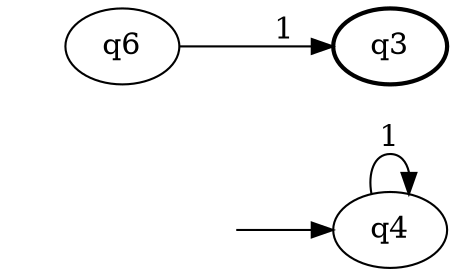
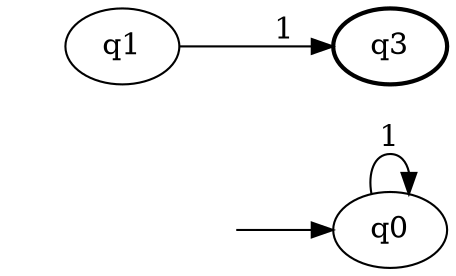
node "q6": label "q6" -> "q1"
node "q4": label "q4" -> "q0"
